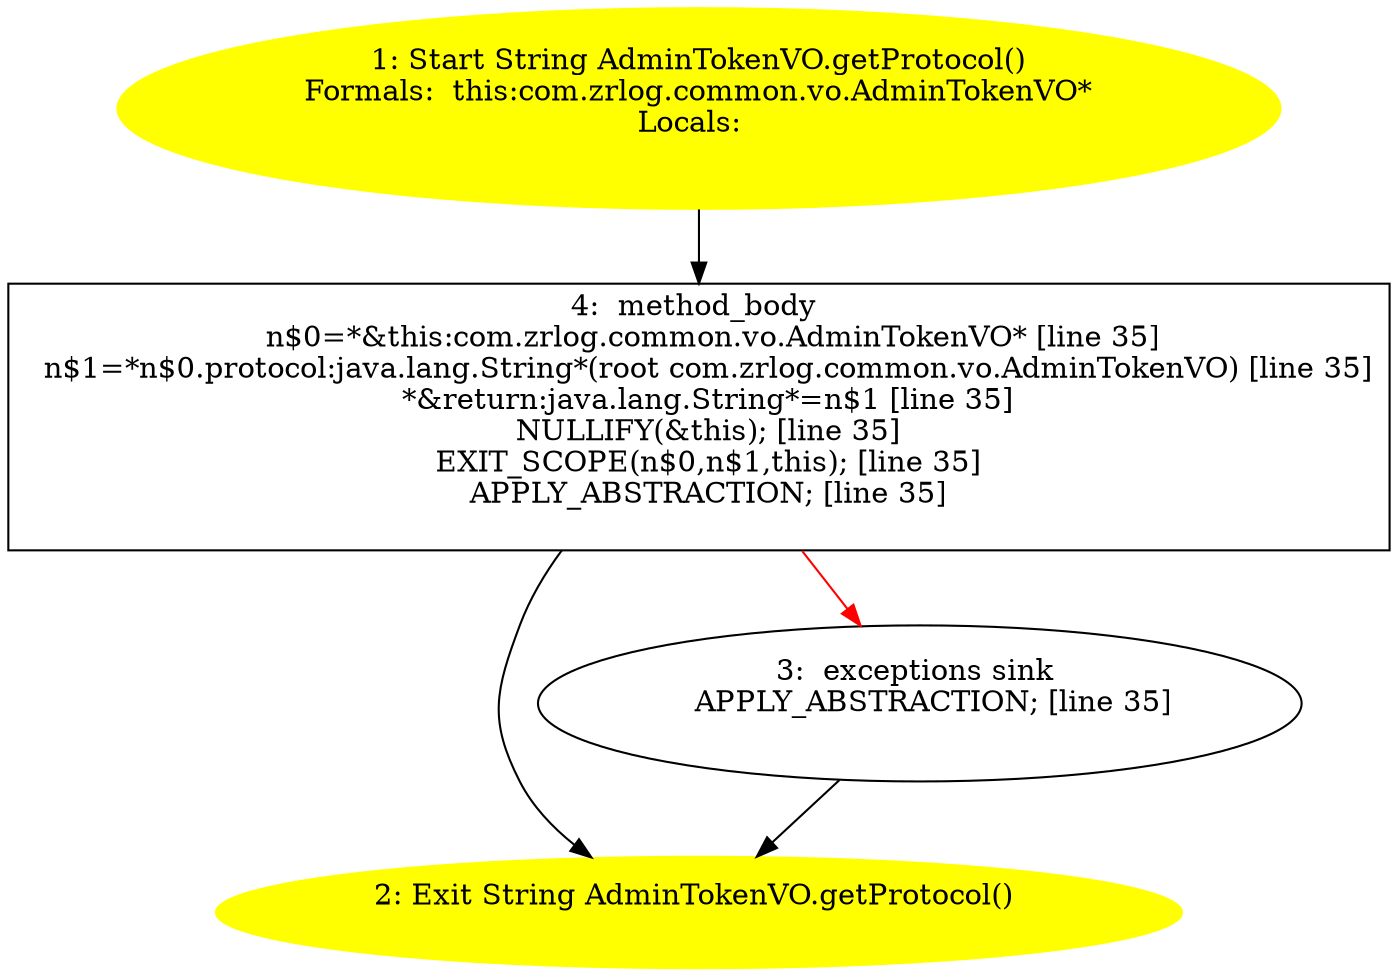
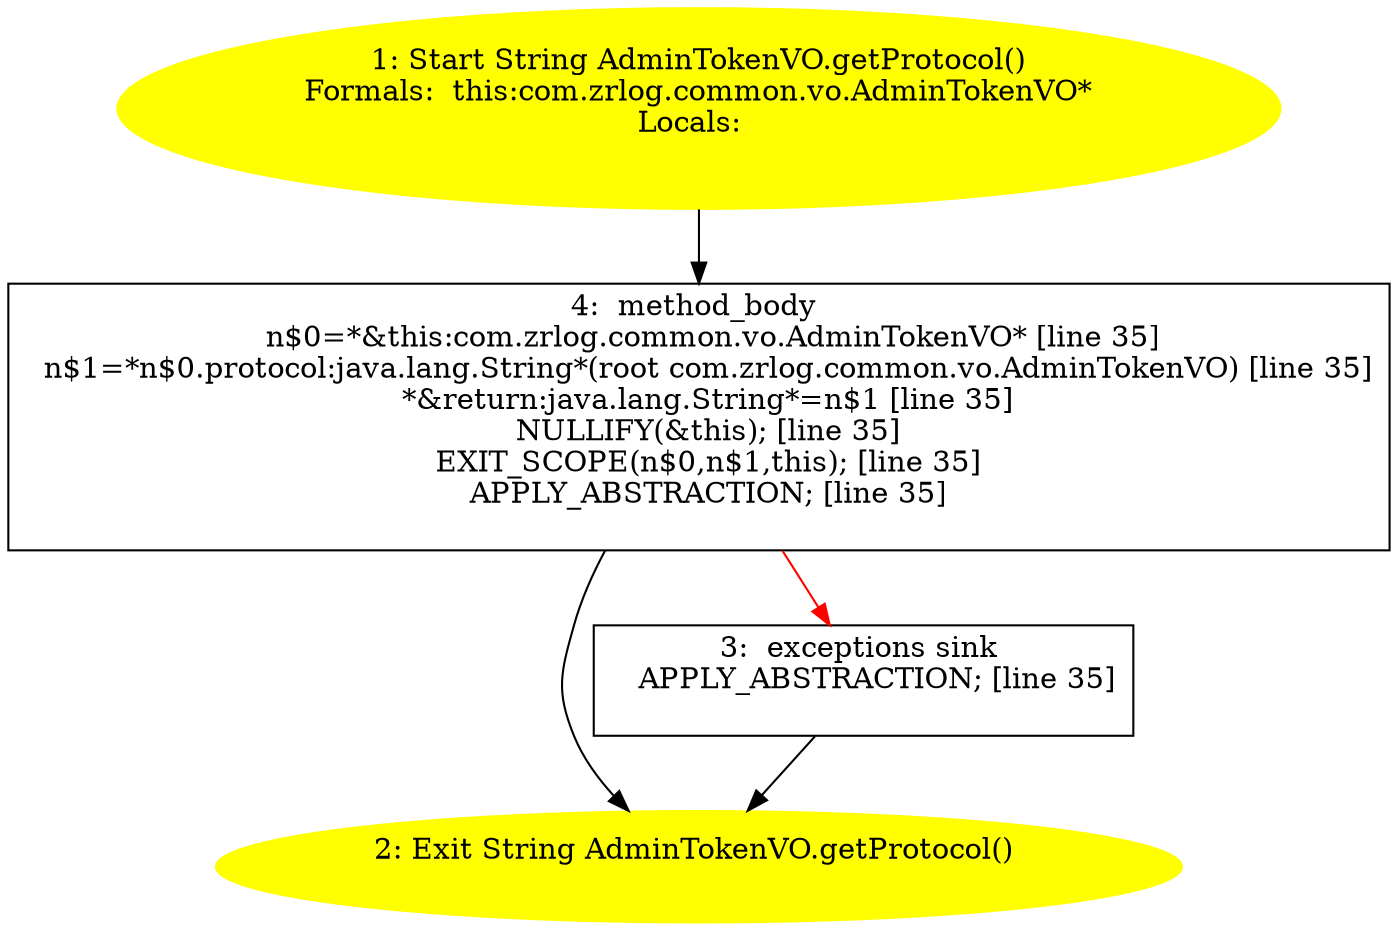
node "3:  exceptions sink APPLY_ABSTRACTION; [line 35]": shape ellipse -> box
